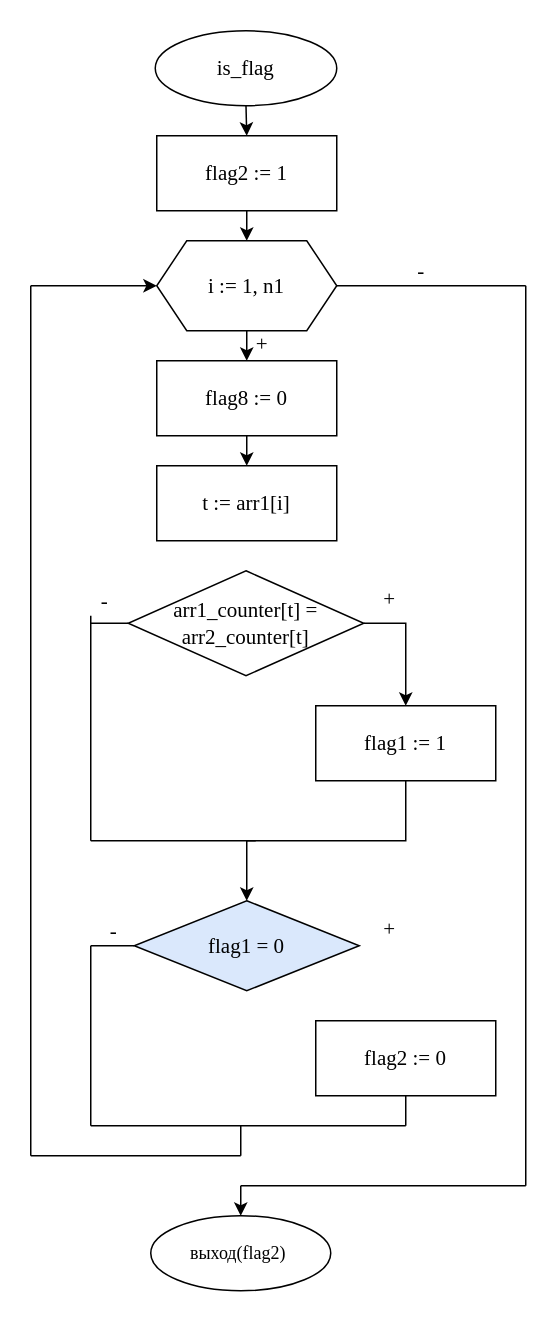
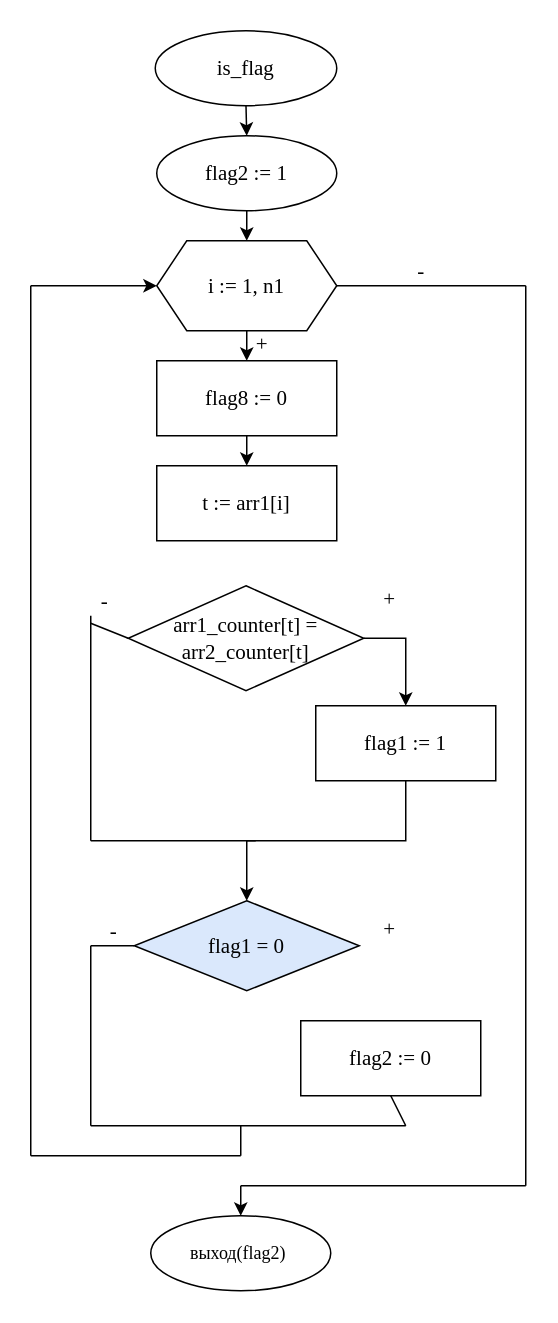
node "flag2 := 1": shape rectangle -> ellipse
node "arr1_counter[t] = arr2_counter[t]": moved (246, 623) -> (246, 638)
node "flag2 := 0": moved (406, 1058) -> (391, 1058)
